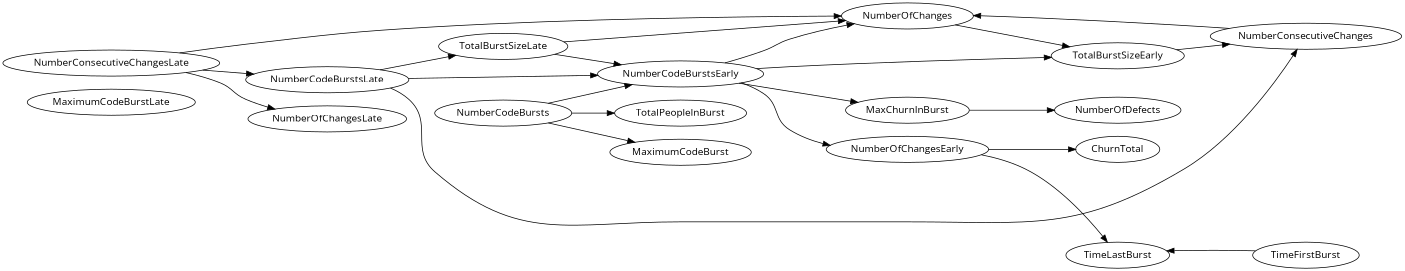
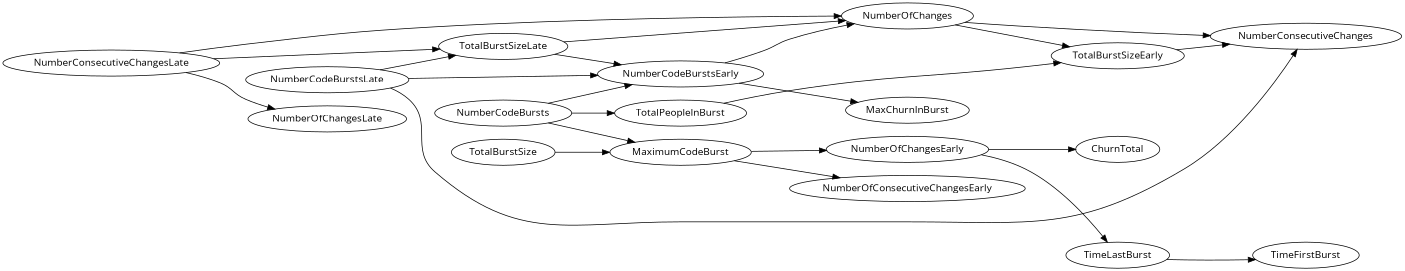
edge "NumberConsecutiveChanges" -> "NumberOfChanges": reversed
edge "NumberCodeBurstsEarly" -> "TotalBurstSizeEarly": now "TotalPeopleInBurst" -> "TotalBurstSizeEarly"
edge "NumberConsecutiveChangesLate" -> "NumberCodeBurstsLate": now "NumberConsecutiveChangesLate" -> "TotalBurstSizeLate"
node "MaximumCodeBurstLate": removed
node "NumberOfDefects": removed
edge "NumberCodeBurstsEarly" -> "NumberOfChangesEarly": now "MaximumCodeBurst" -> "NumberOfChangesEarly"
node "TotalBurstSize": added
node "NumberOfConsecutiveChangesEarly": added
edge "TimeFirstBurst" -> "TimeLastBurst": reversed
